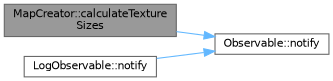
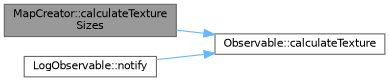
node "Observable::notify": label "Observable::notify" -> "Observable::calculateTexture"
